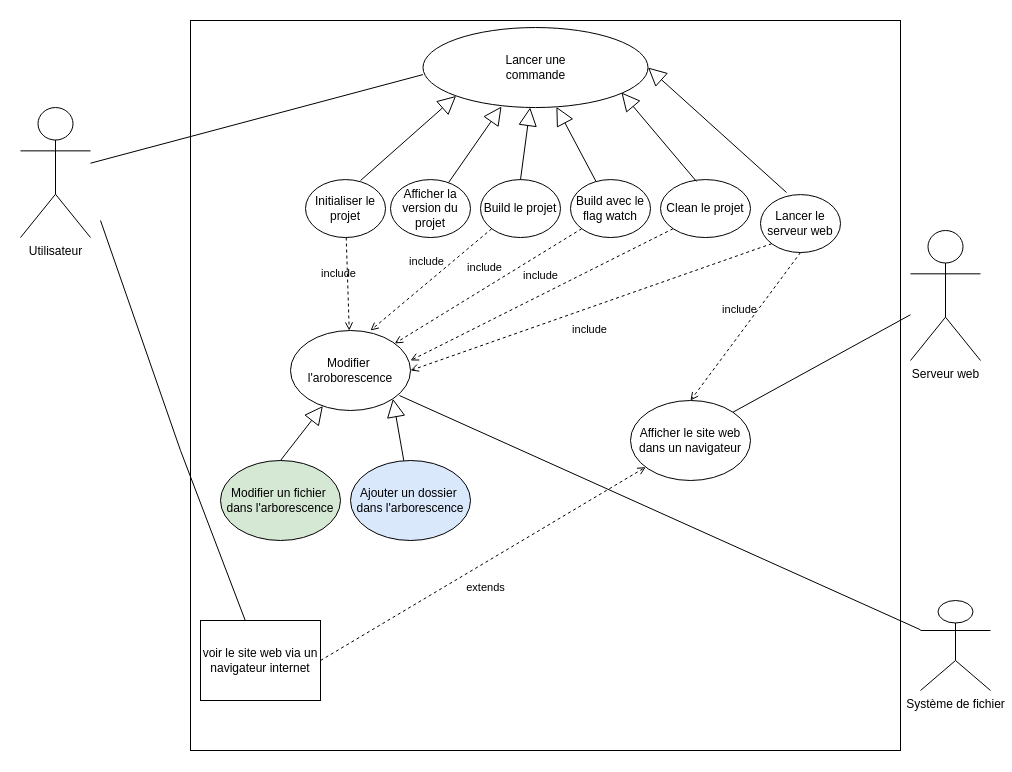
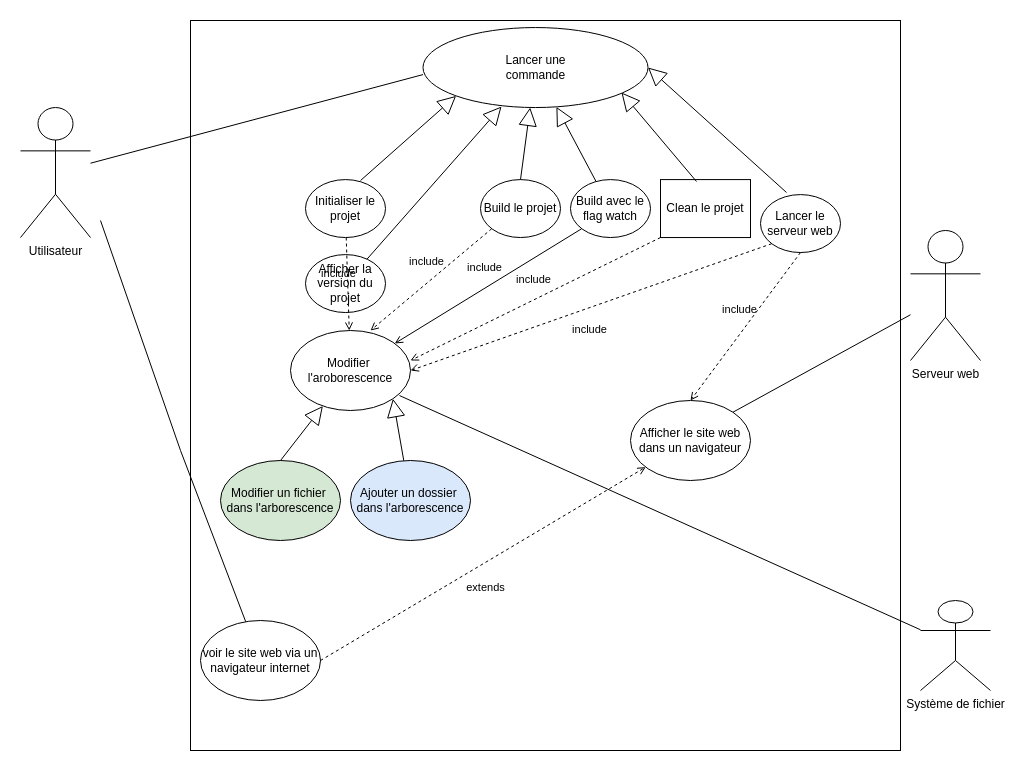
node "Afficher la version du projet": moved (431, 209) -> (346, 284)
node "Clean le projet": shape ellipse -> rectangle
edge "Build avec le flag watch" -> "Modifier l'aroborescence": style dashed -> solid
node "voir le site web via un navigateur internet": shape rectangle -> ellipse
